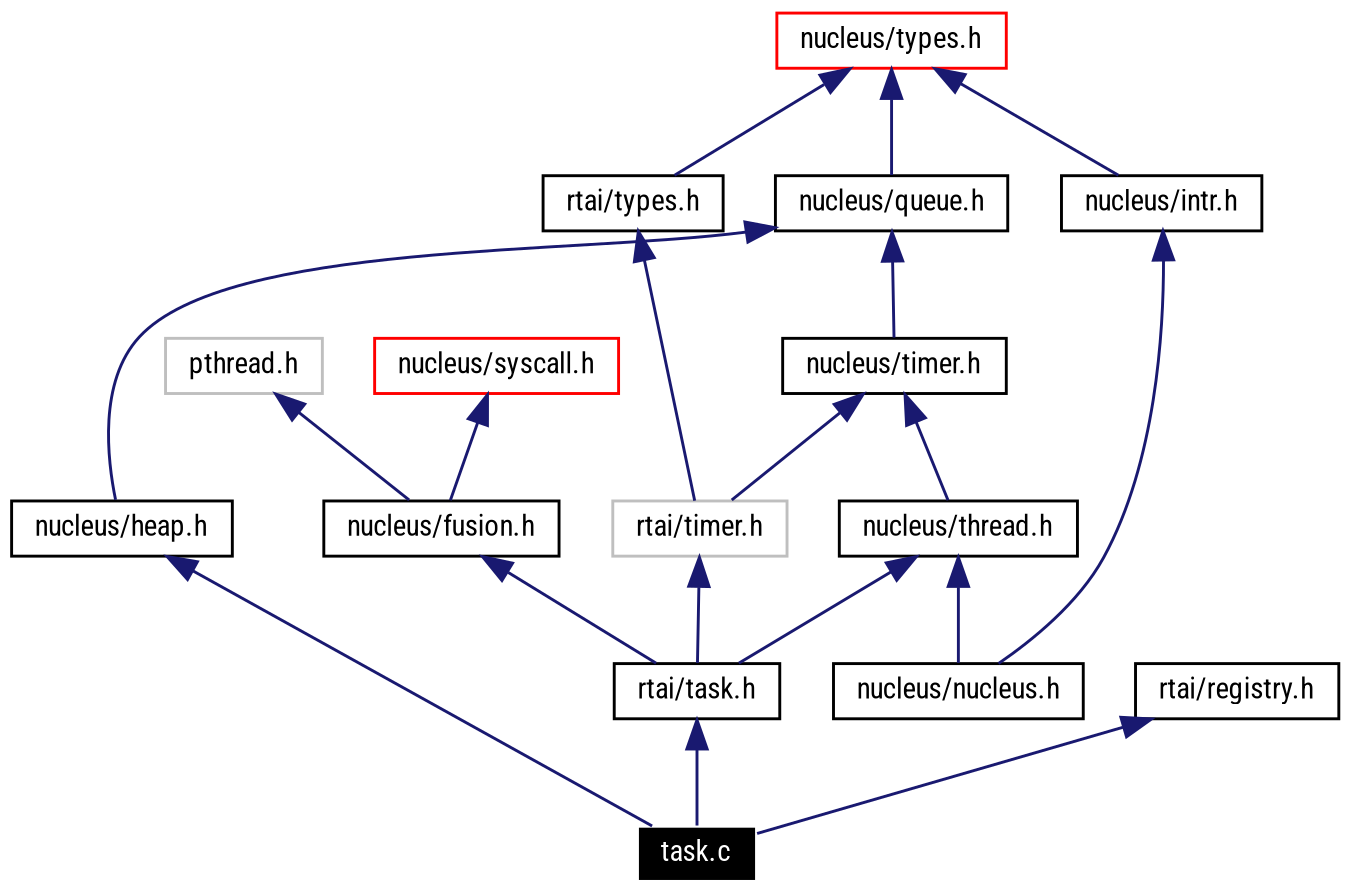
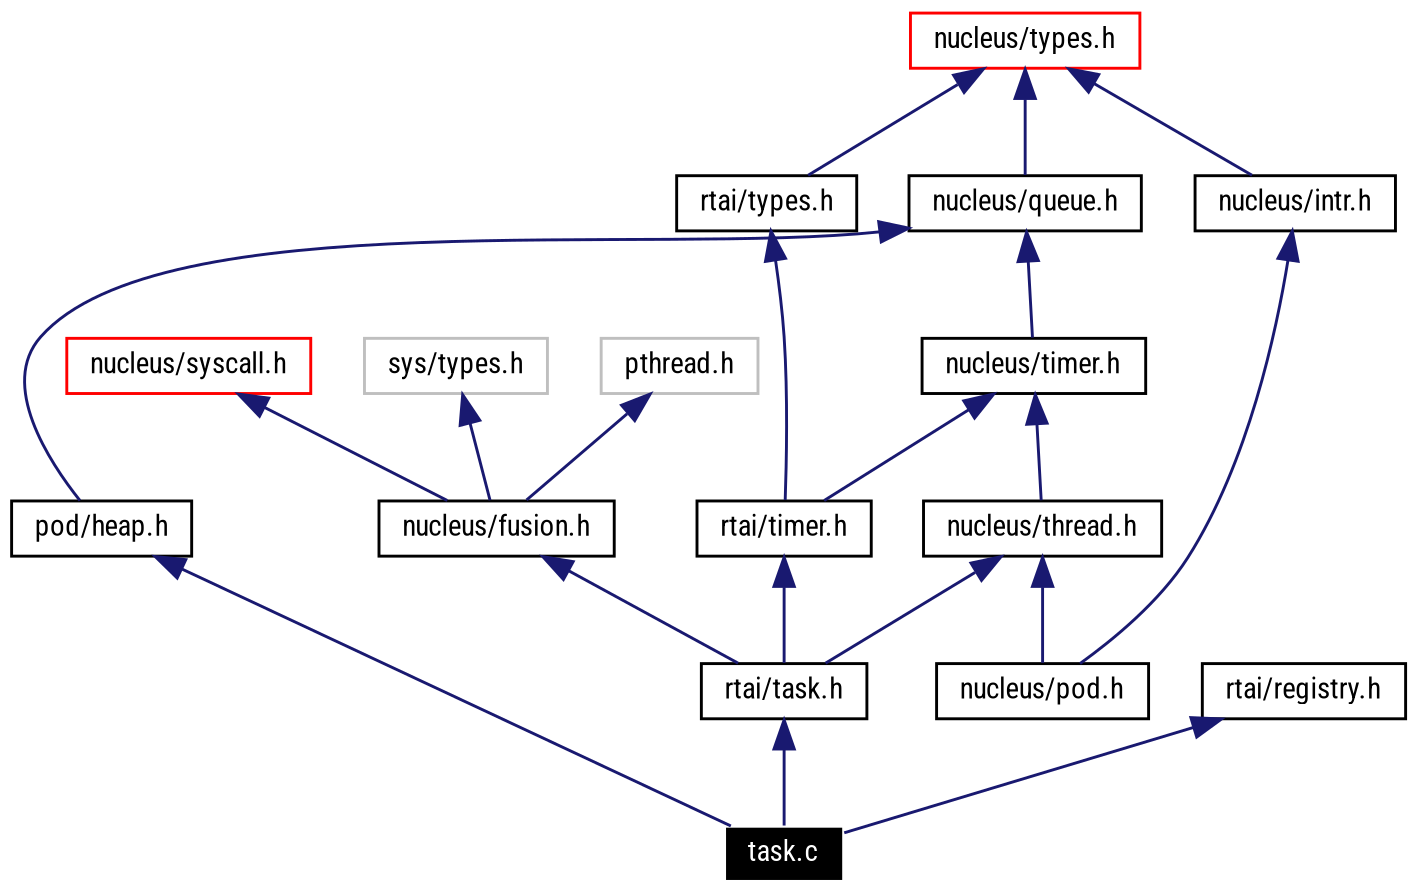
node "sys/types.h": added
node "nucleus/heap.h": label "nucleus/heap.h" -> "pod/heap.h"
node "rtai/timer.h": color grey75 -> black
node "nucleus/nucleus.h": label "nucleus/nucleus.h" -> "nucleus/pod.h"
